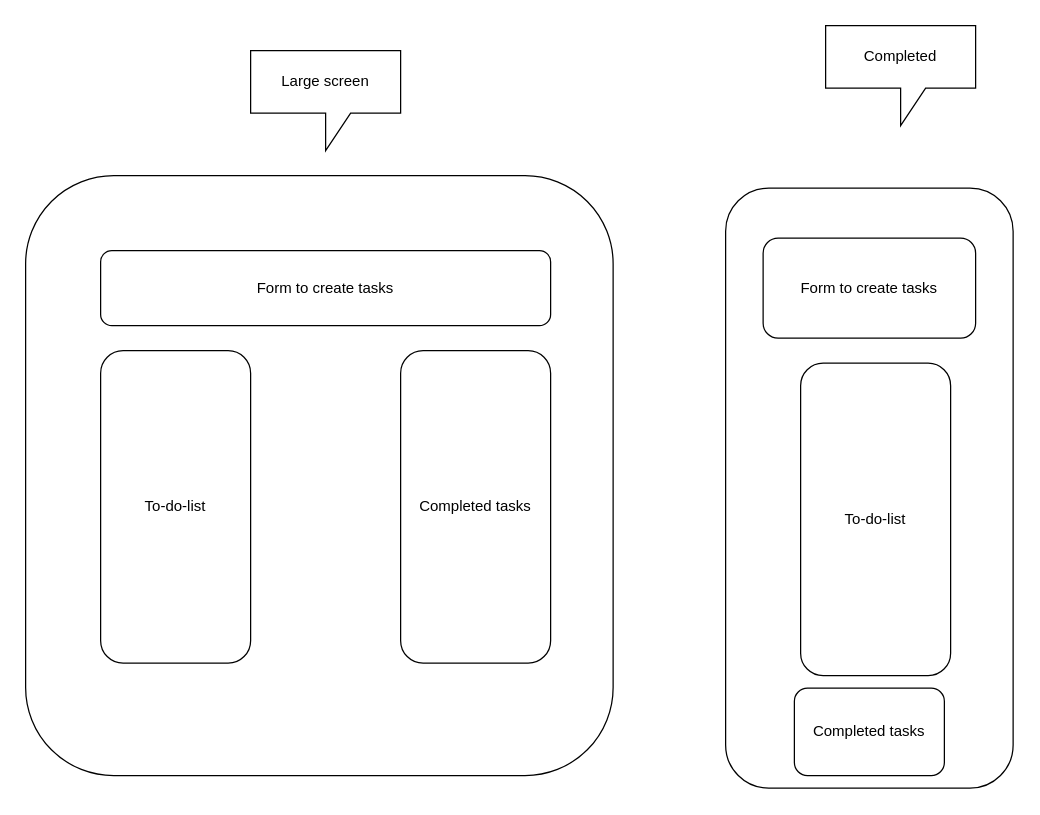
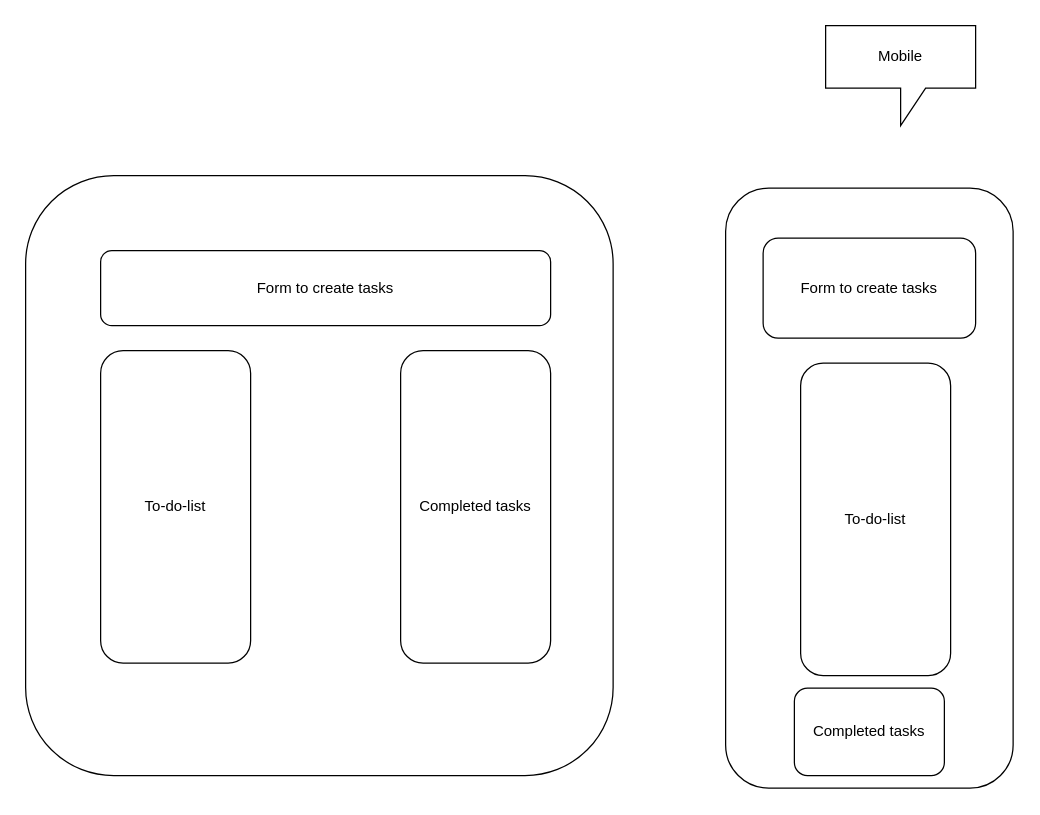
node "Completed": label "Completed" -> "Mobile"
node "Large screen": removed
